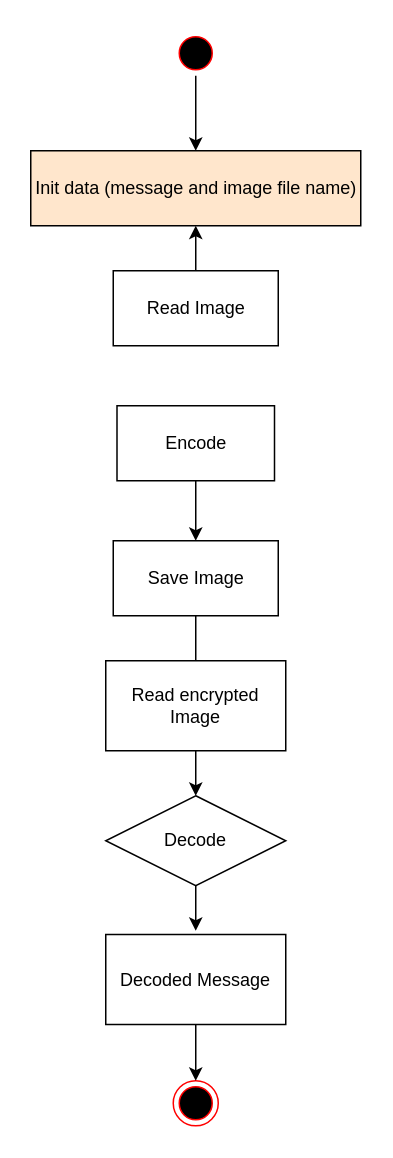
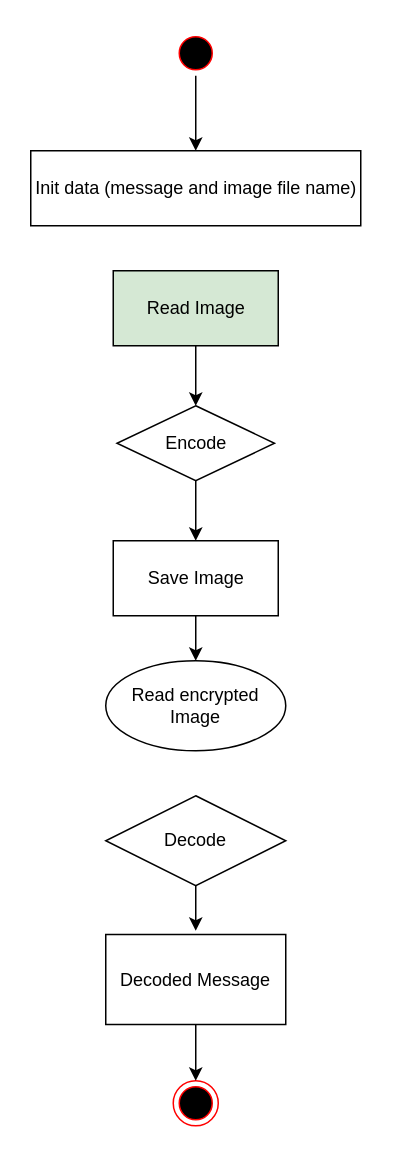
node "Init data (message and image file name)": fillcolor #ffe6cc -> #ffffff
edge "Read Image" -> "Init data (message and image file name)": now "Read Image" -> "Encode"
node "Read Image": fillcolor #ffffff -> #d5e8d4
node "Encode": shape rectangle -> diamond
edge "Save Image" -- "Read encrypted Image": arrowhead none -> classic
node "Read encrypted Image": shape rectangle -> ellipse
edge "Read encrypted Image" -> "Decode": removed
